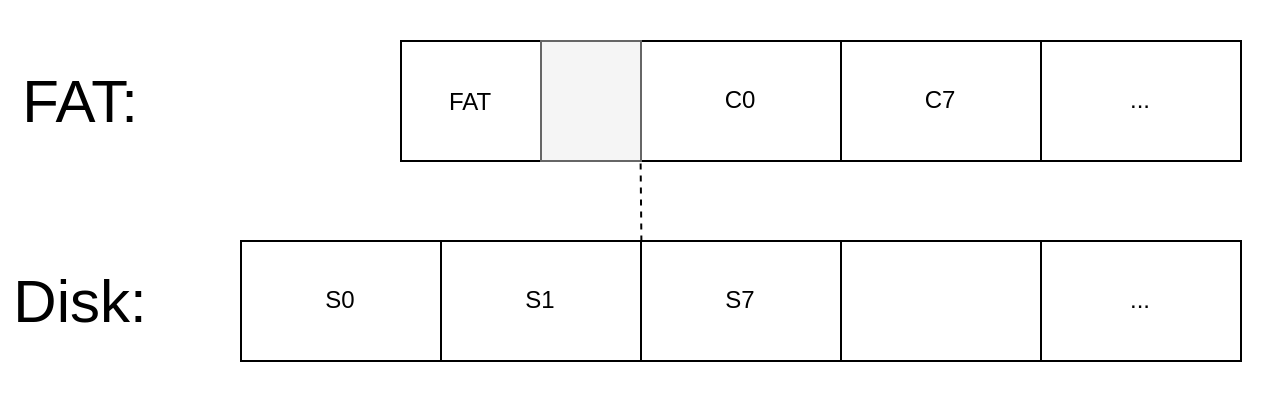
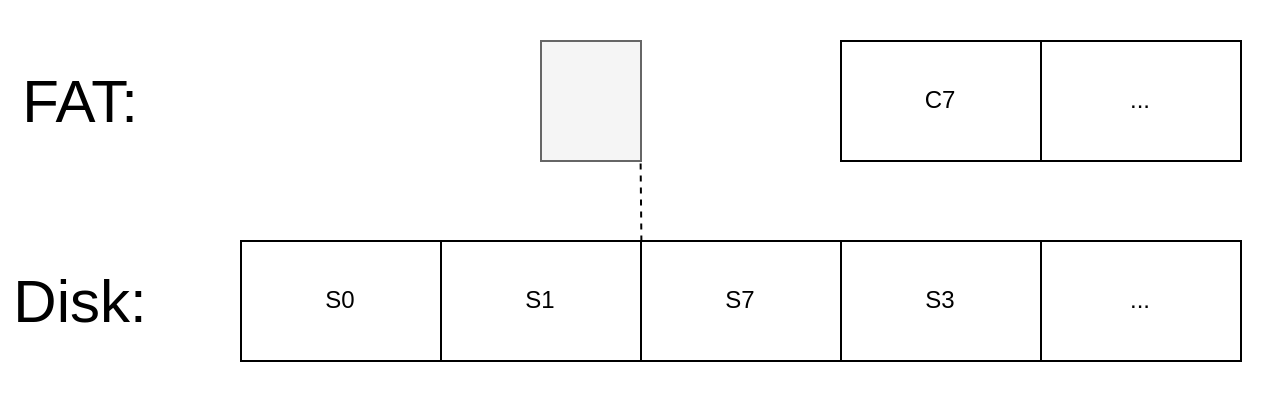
node "FAT": removed
node "C0": removed
node "S3": added
